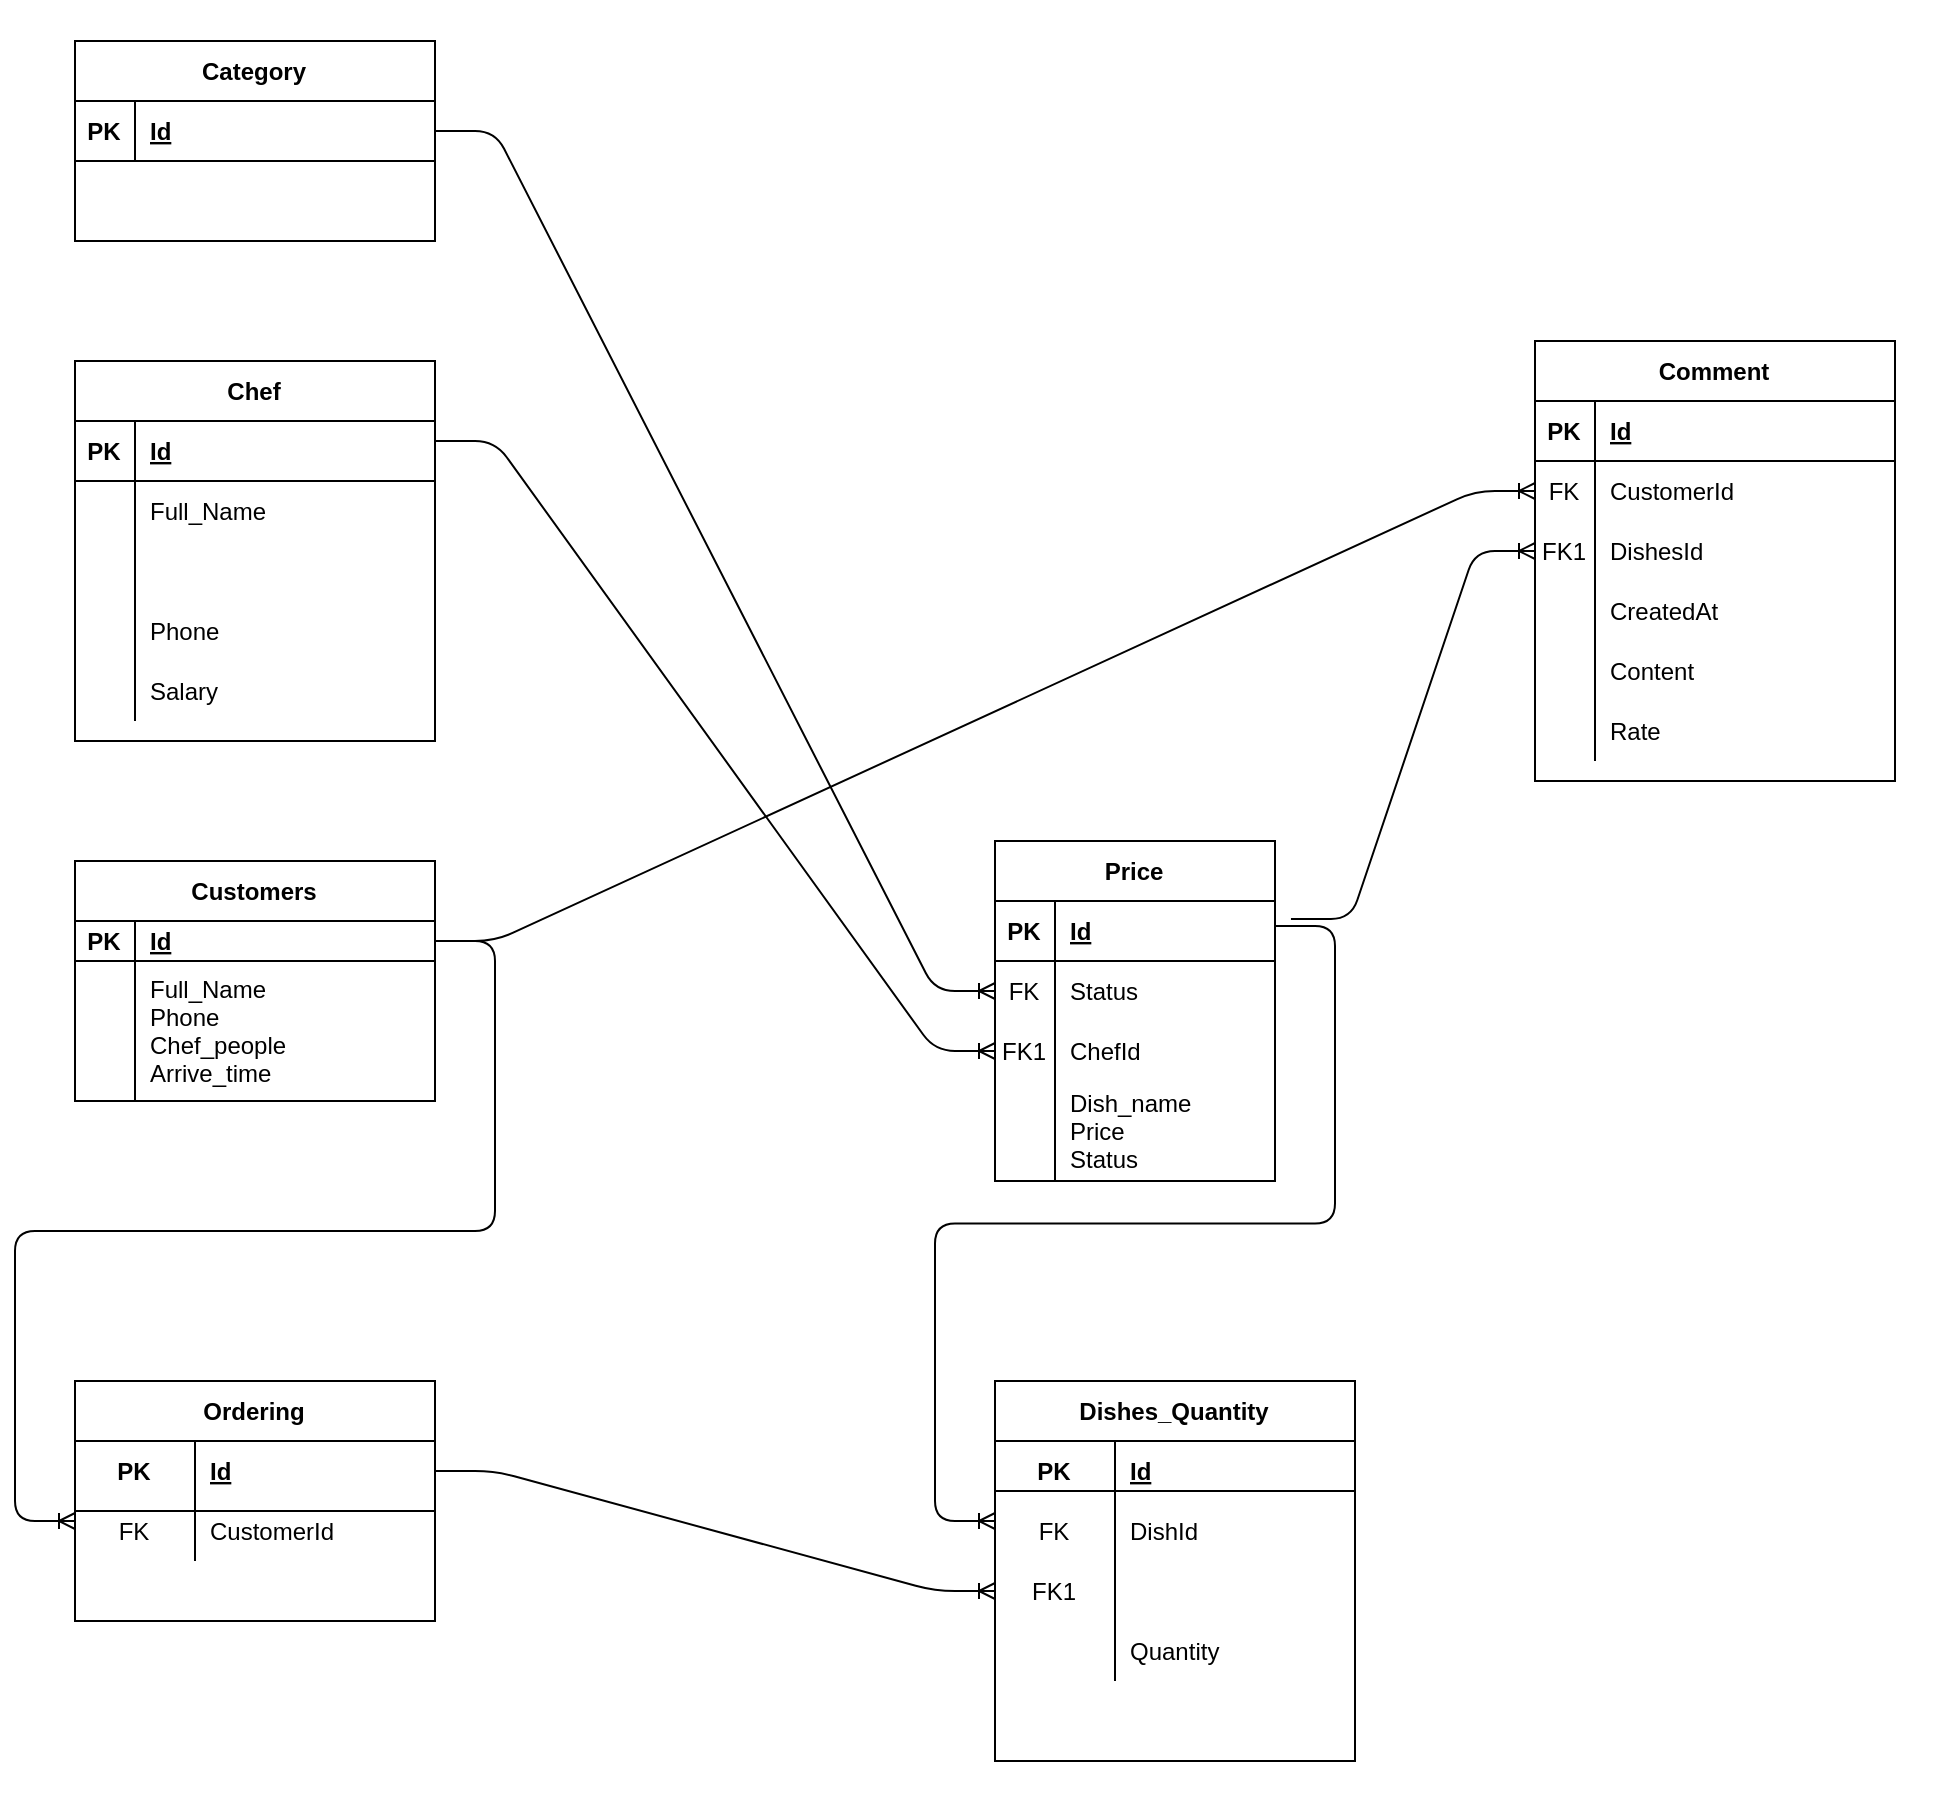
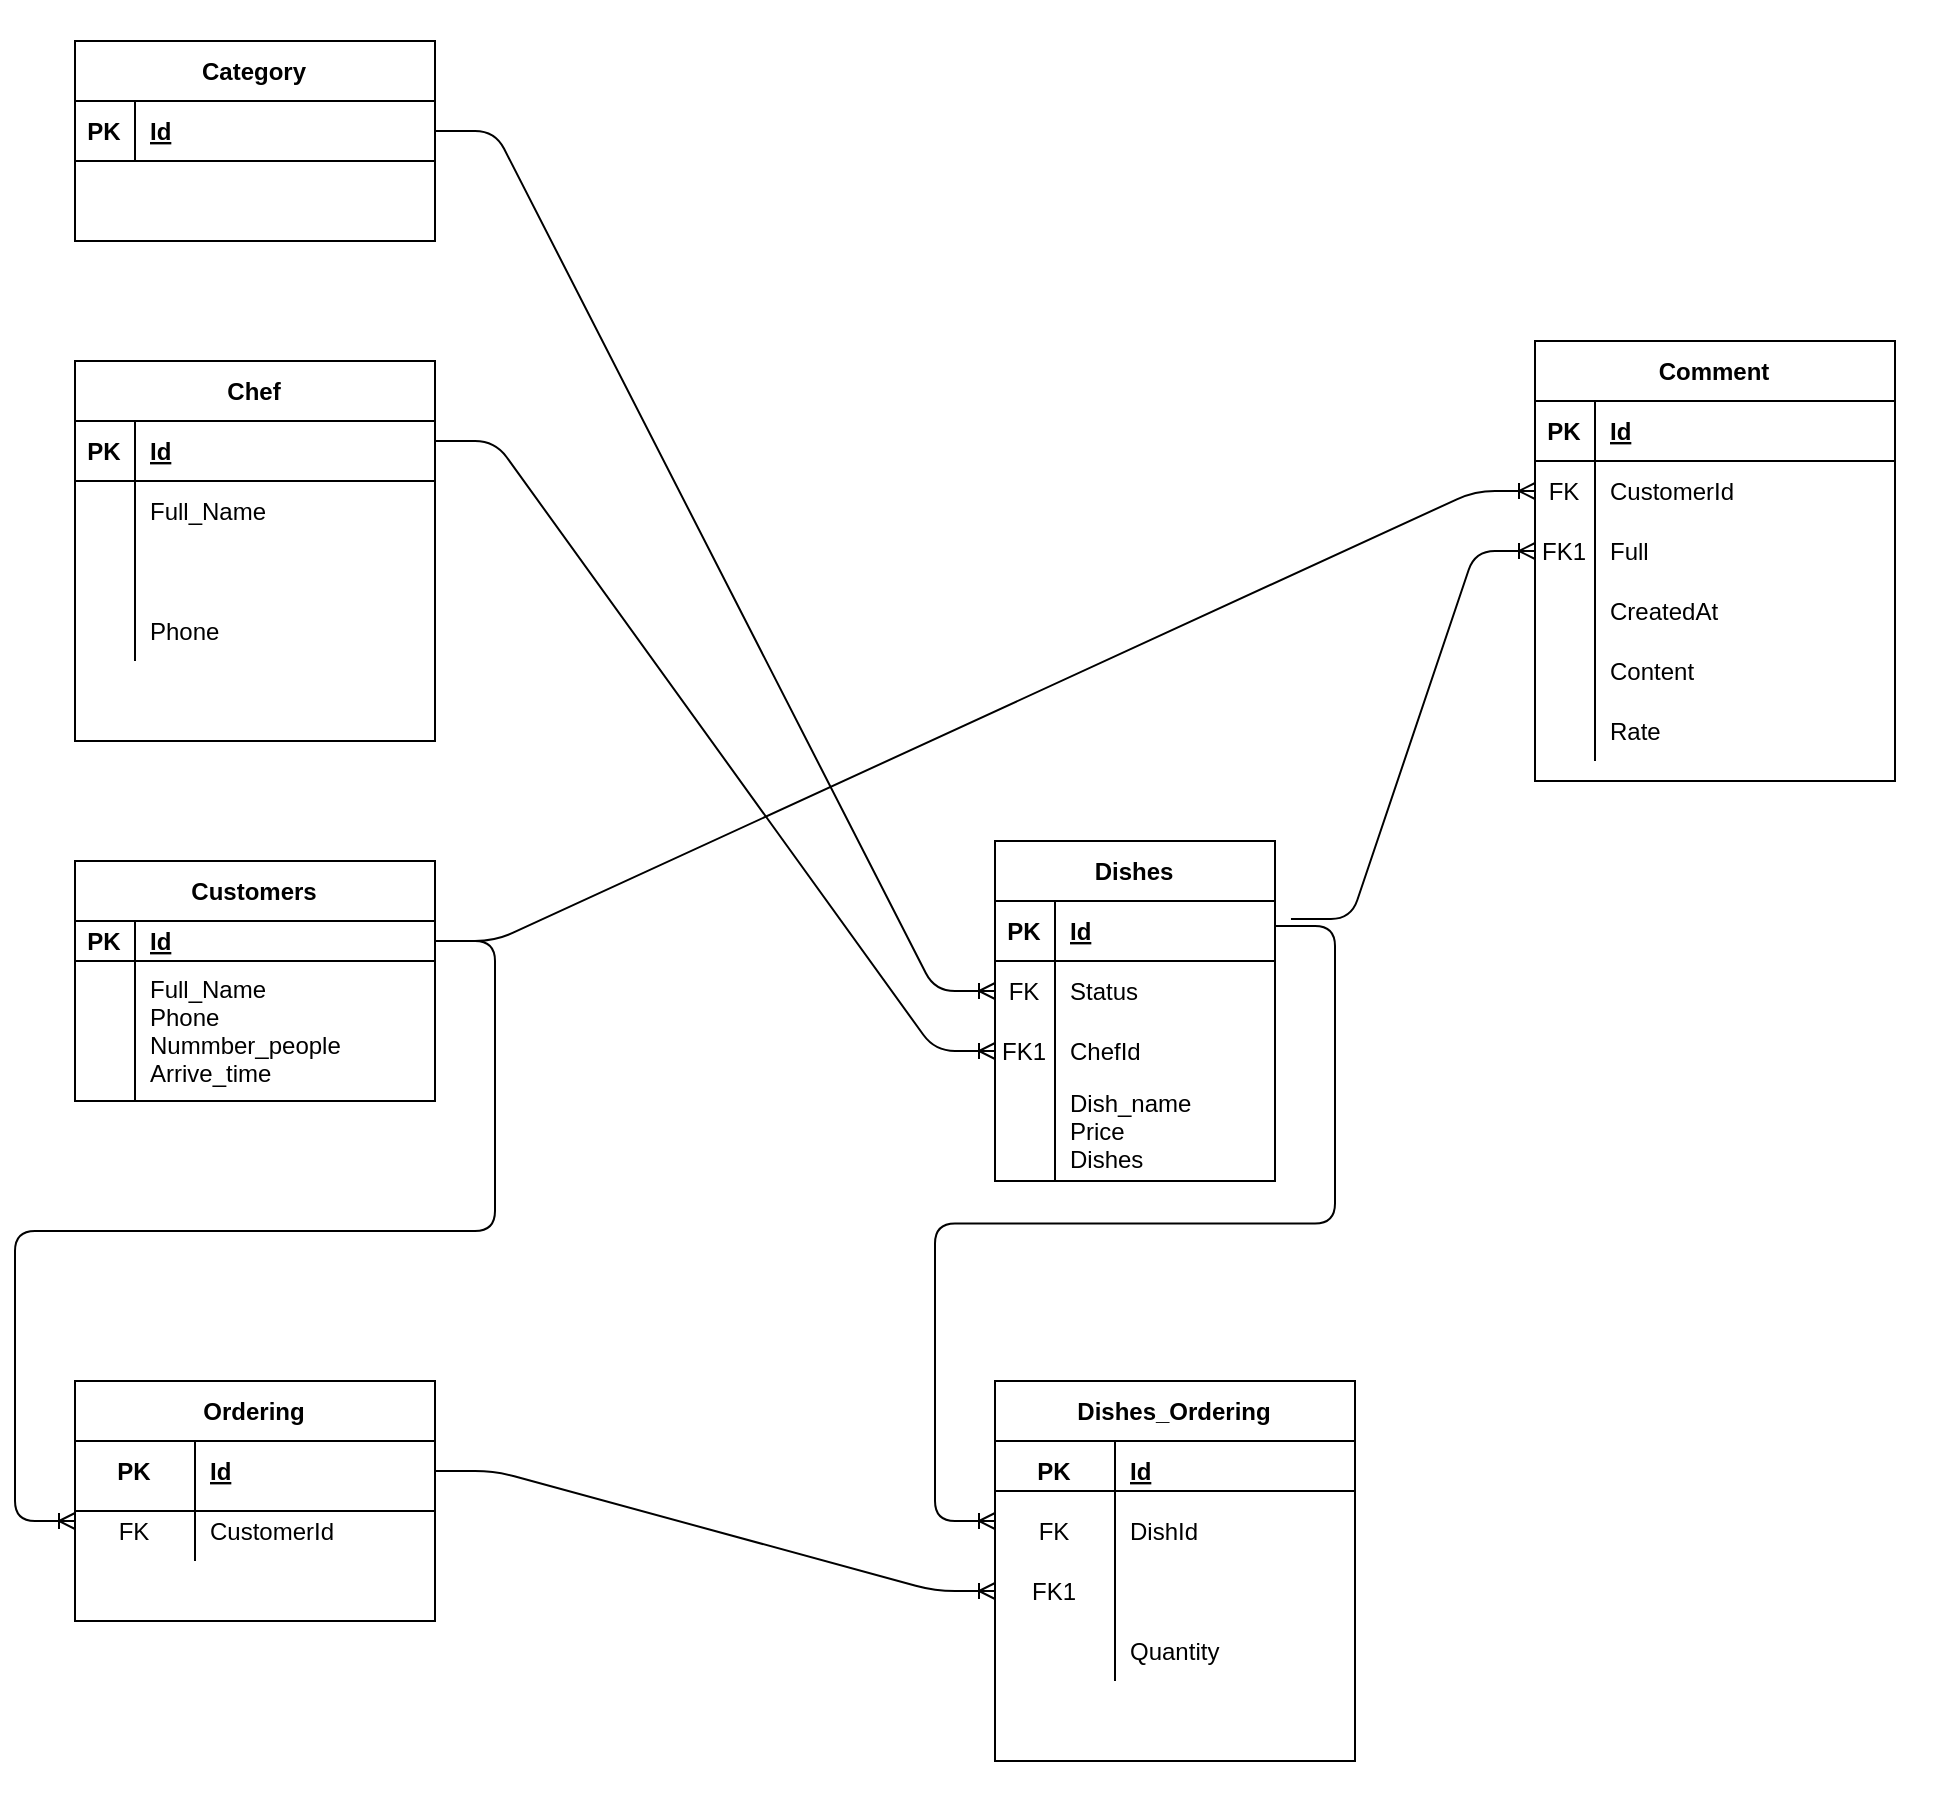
node "DishesId": label "DishesId" -> "Full"
node "Salary": removed
node "Price": label "Price" -> "Dishes"
node "Full_Name Phone Chef_people Arrive_time": label "Full_Name Phone Chef_people Arrive_time" -> "Full_Name Phone Nummber_people Arrive_time"
node "Dish_name Price Status": label "Dish_name Price Status" -> "Dish_name Price Dishes"
node "Dishes_Quantity": label "Dishes_Quantity" -> "Dishes_Ordering"
